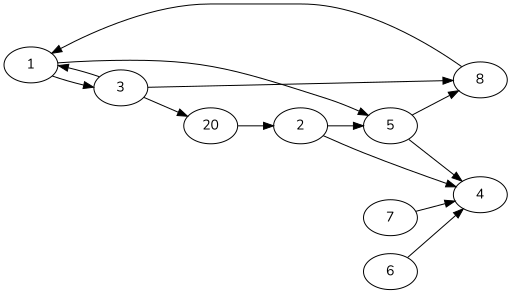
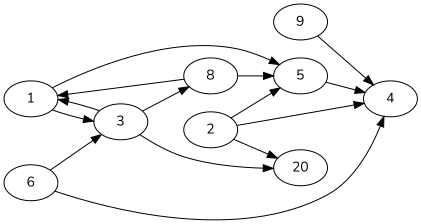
edge "5" -> "8": reversed
edge "20" -> "2": reversed
edge "6" -> "3": added
node "7": label "7" -> "9"
